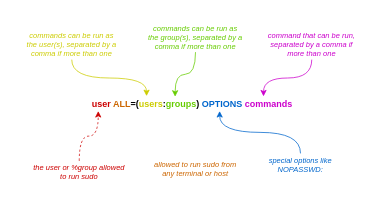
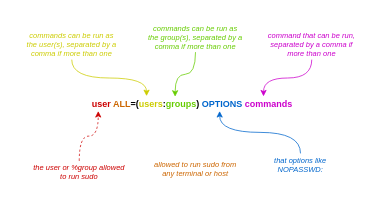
node "special options like NOPASSWD:": label "special options like NOPASSWD:" -> "that options like NOPASSWD:"
